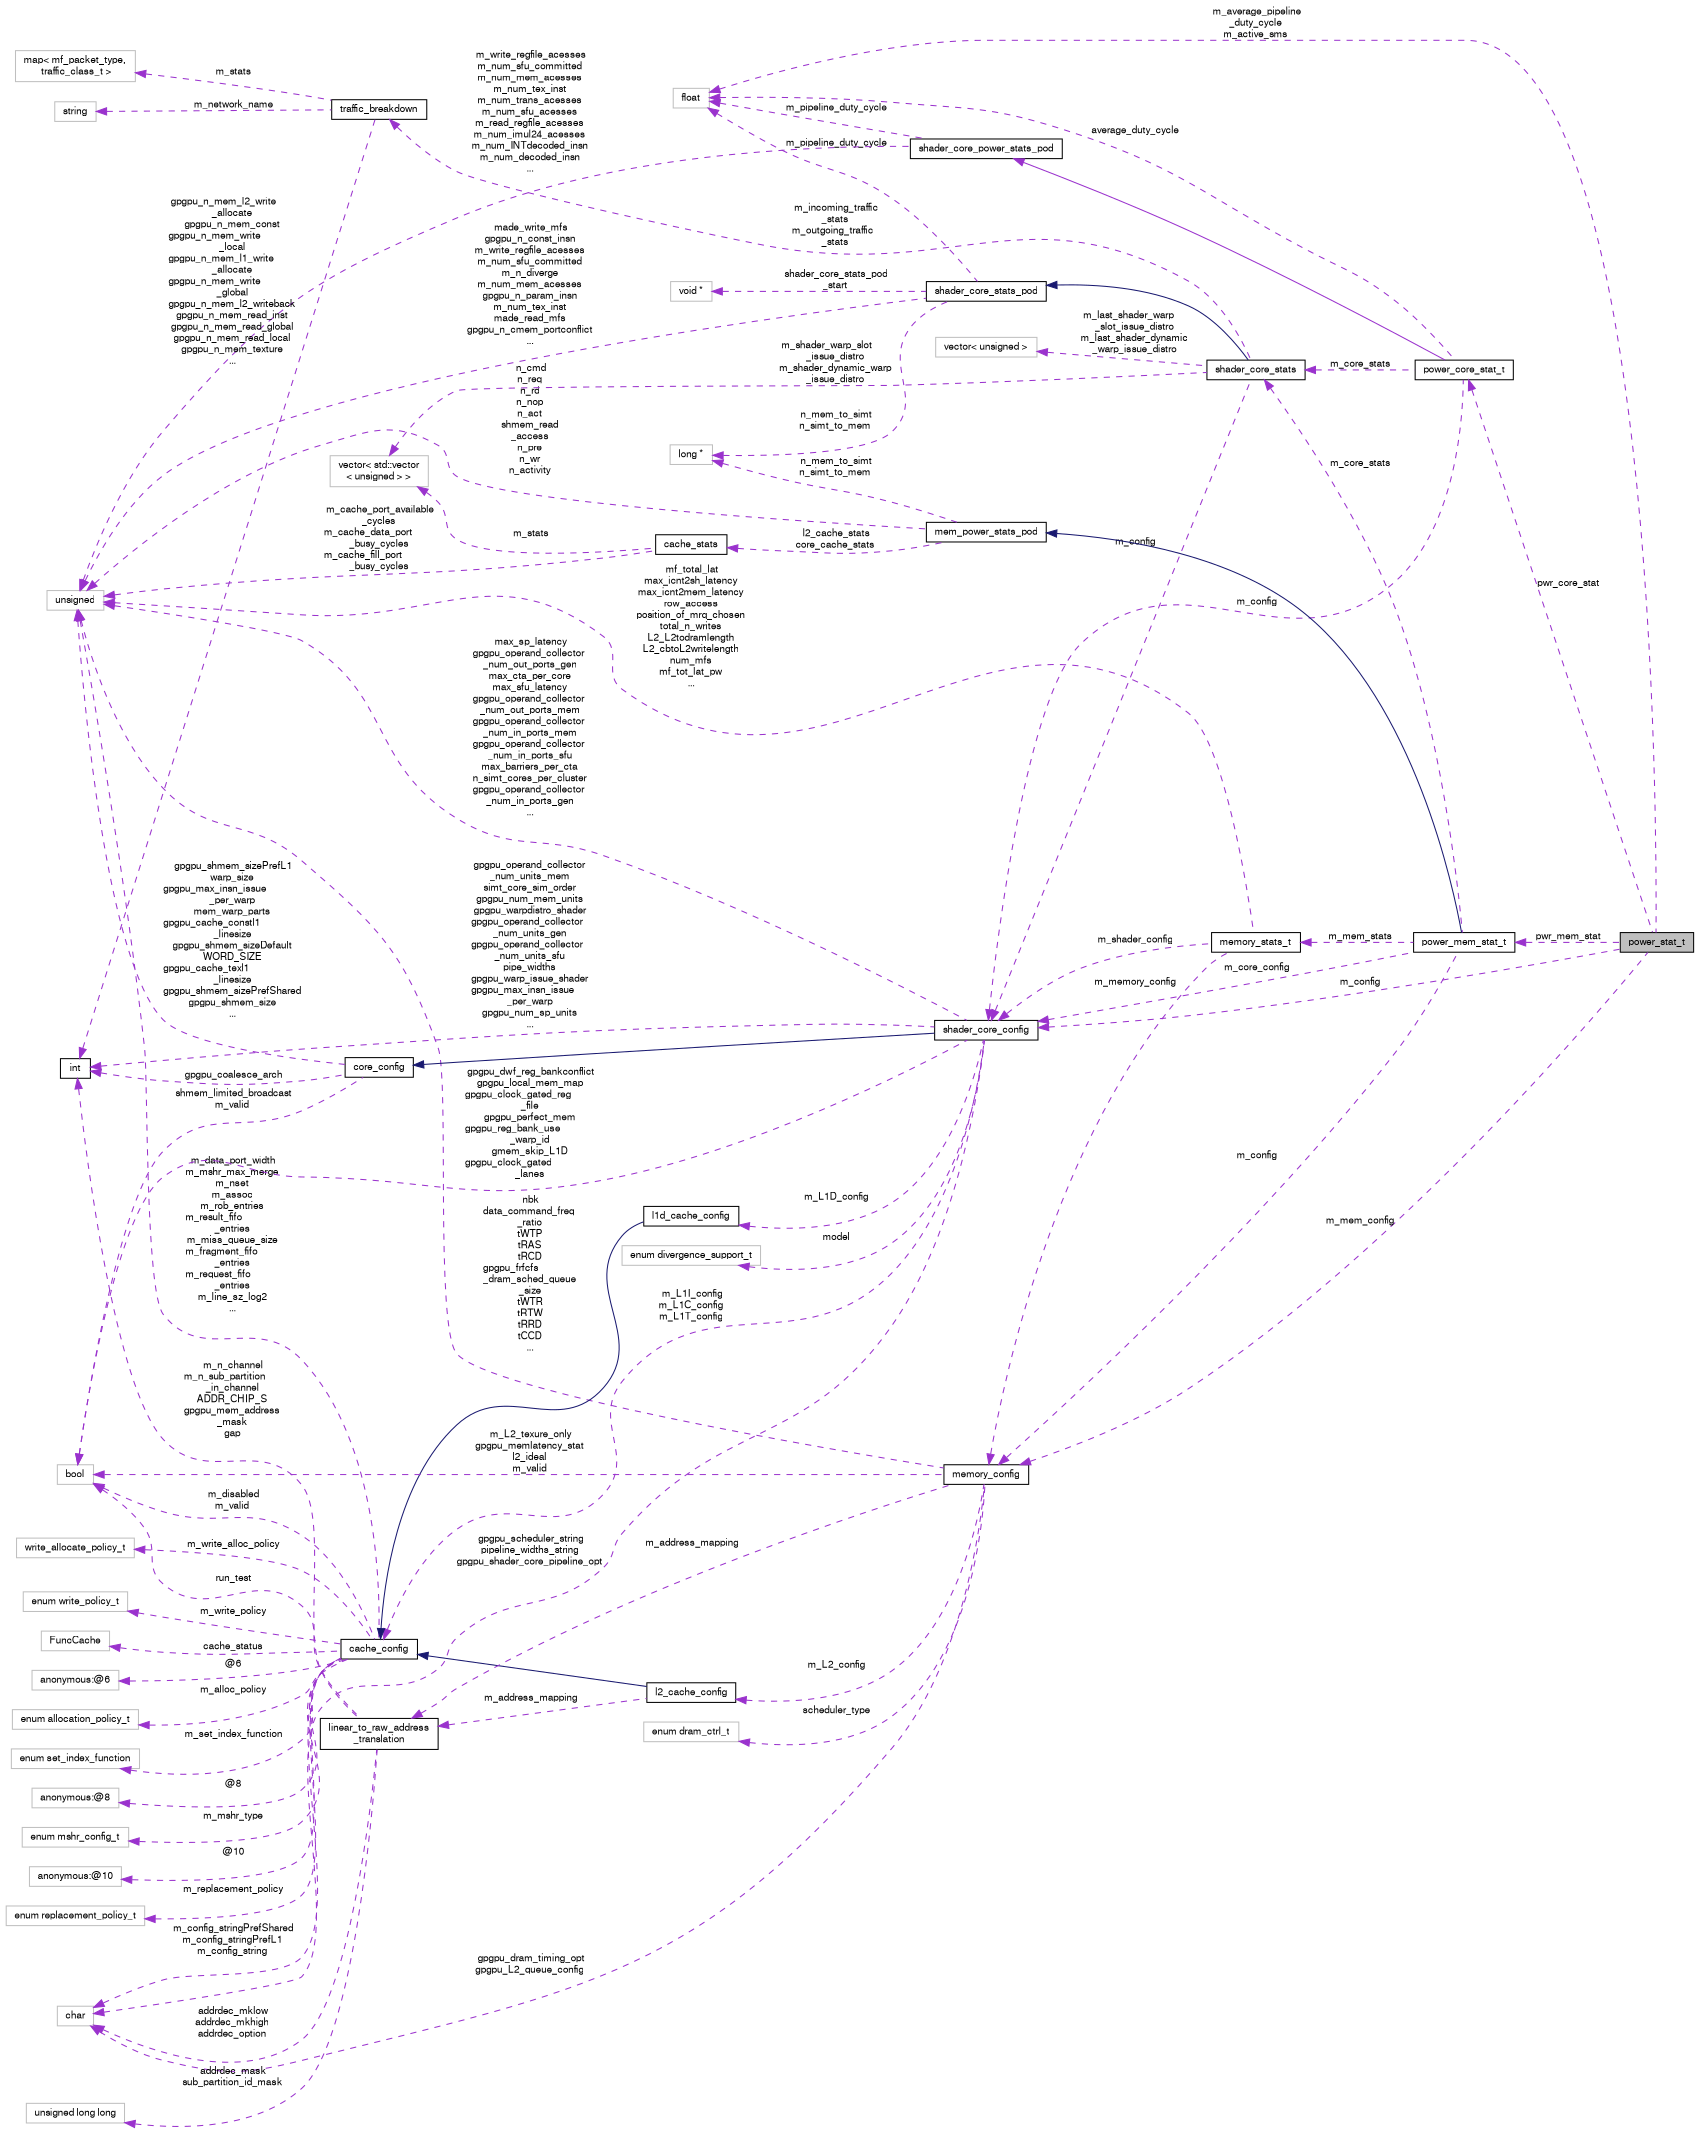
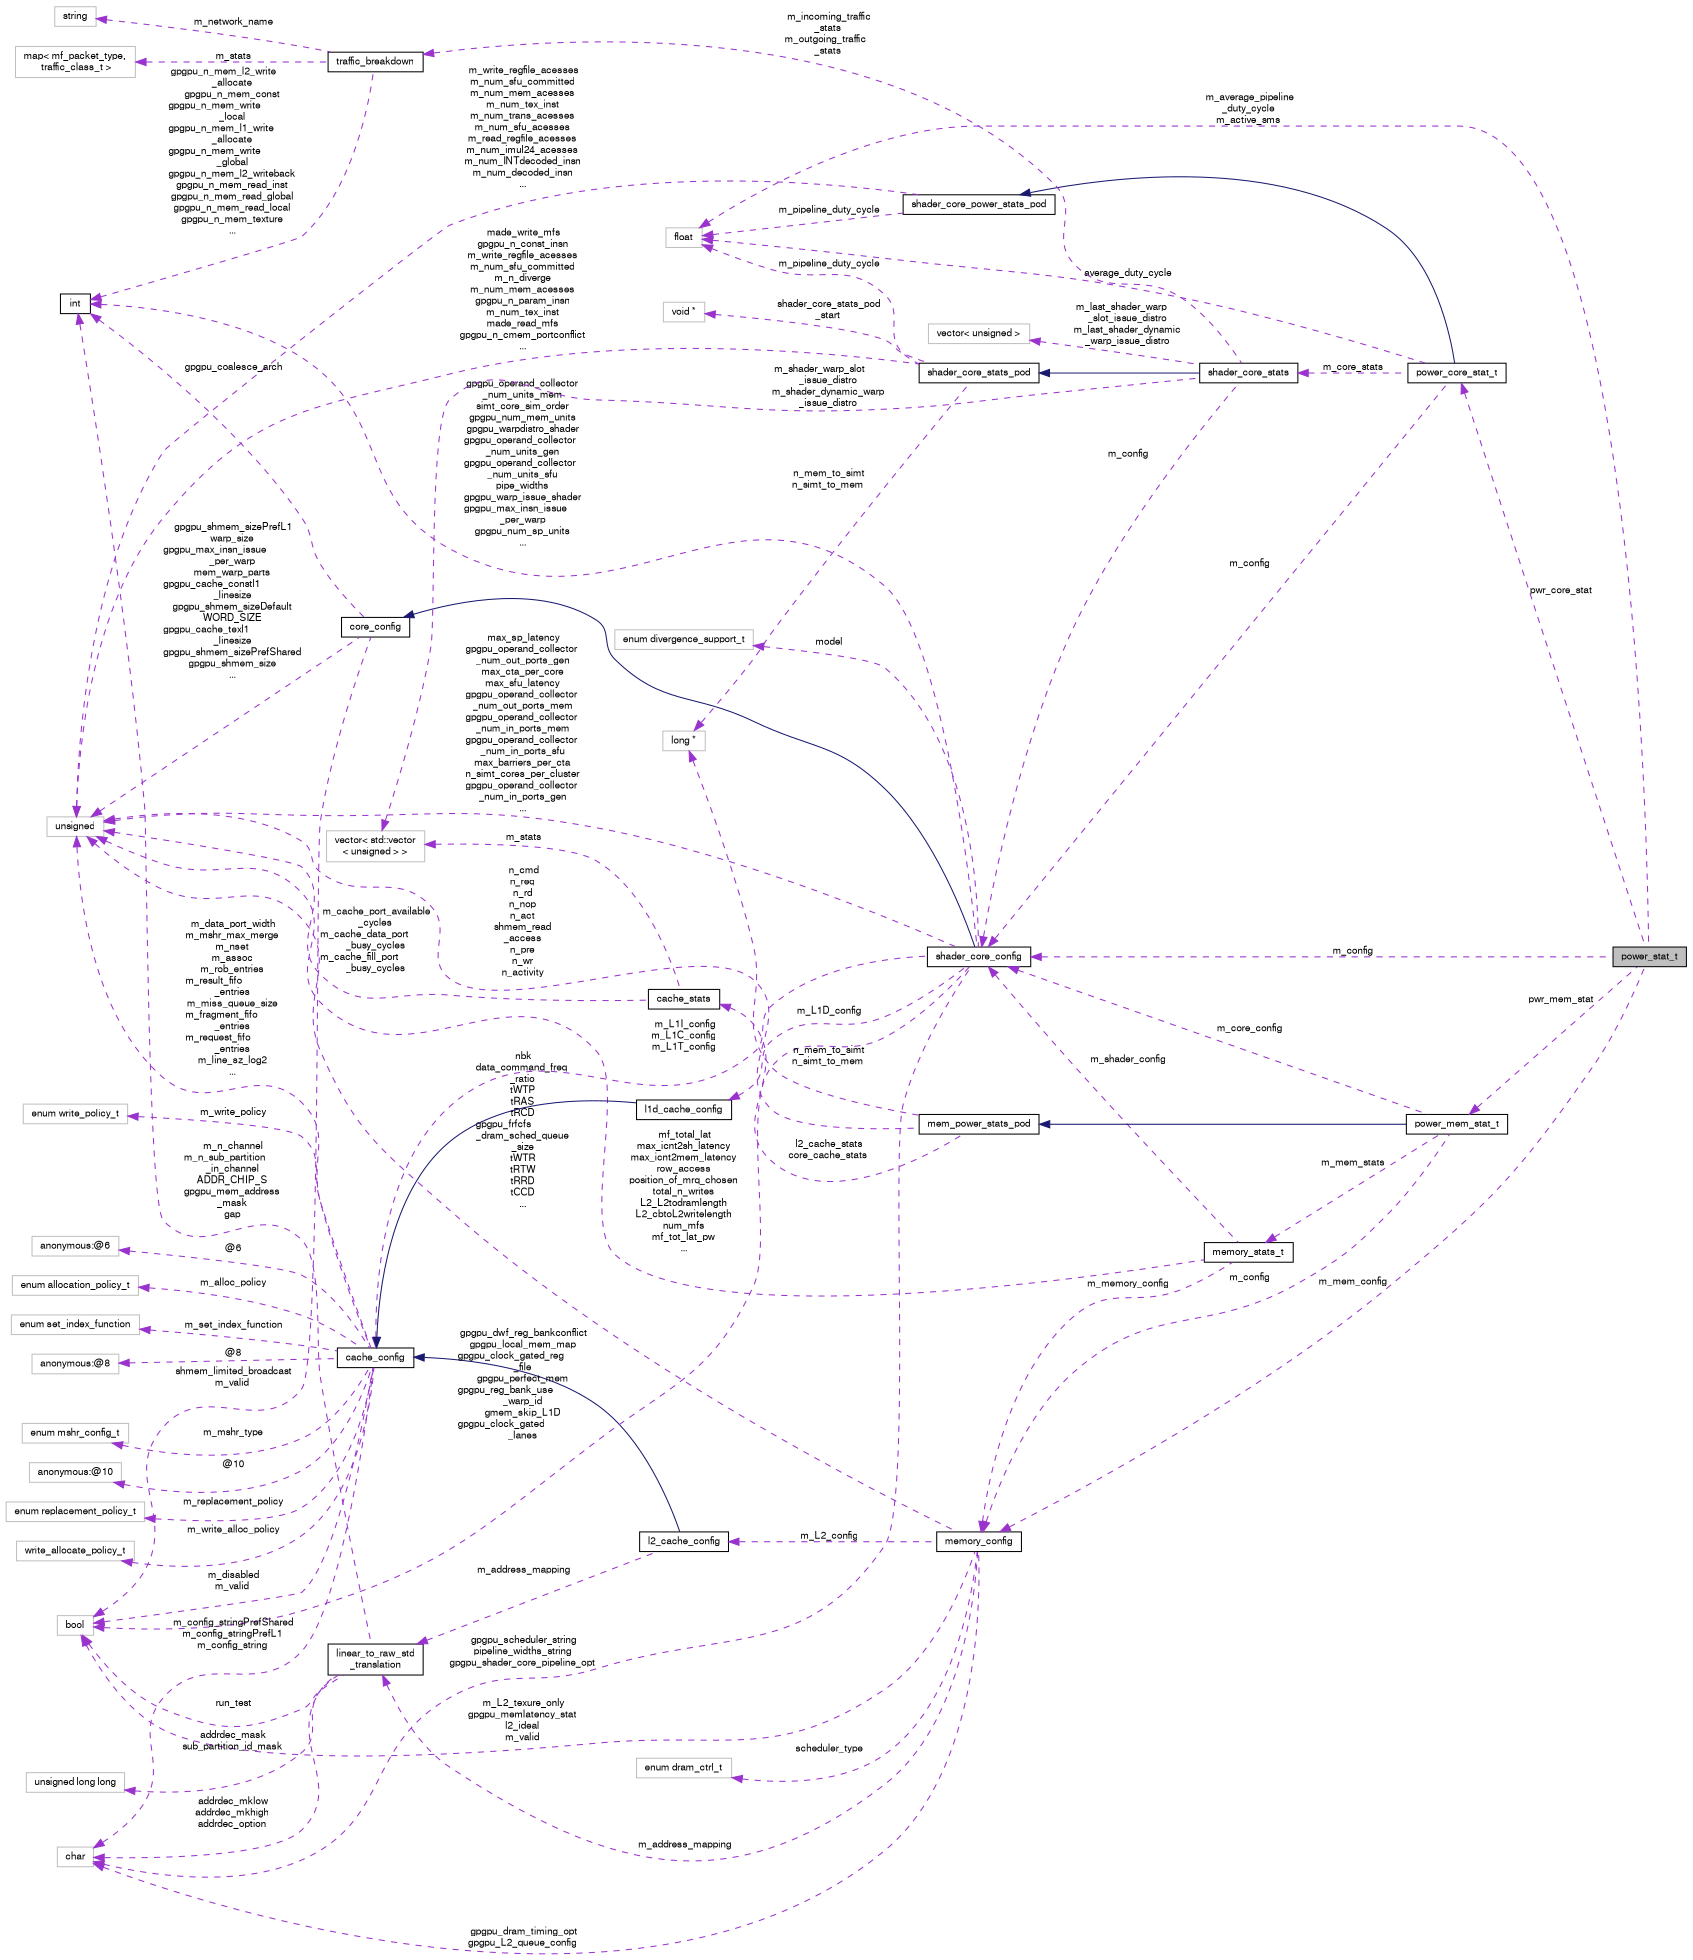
edge "power_core_stat_t" -> "shader_core_power_stats_pod": color darkorchid3 -> midnightblue
edge "power_mem_stat_t" -> "shader_core_stats": removed, label "m_core_stats"
node "FuncCache": removed
node "linear_to_raw_address _translation": label "linear_to_raw_address _translation" -> "linear_to_raw_std _translation"
